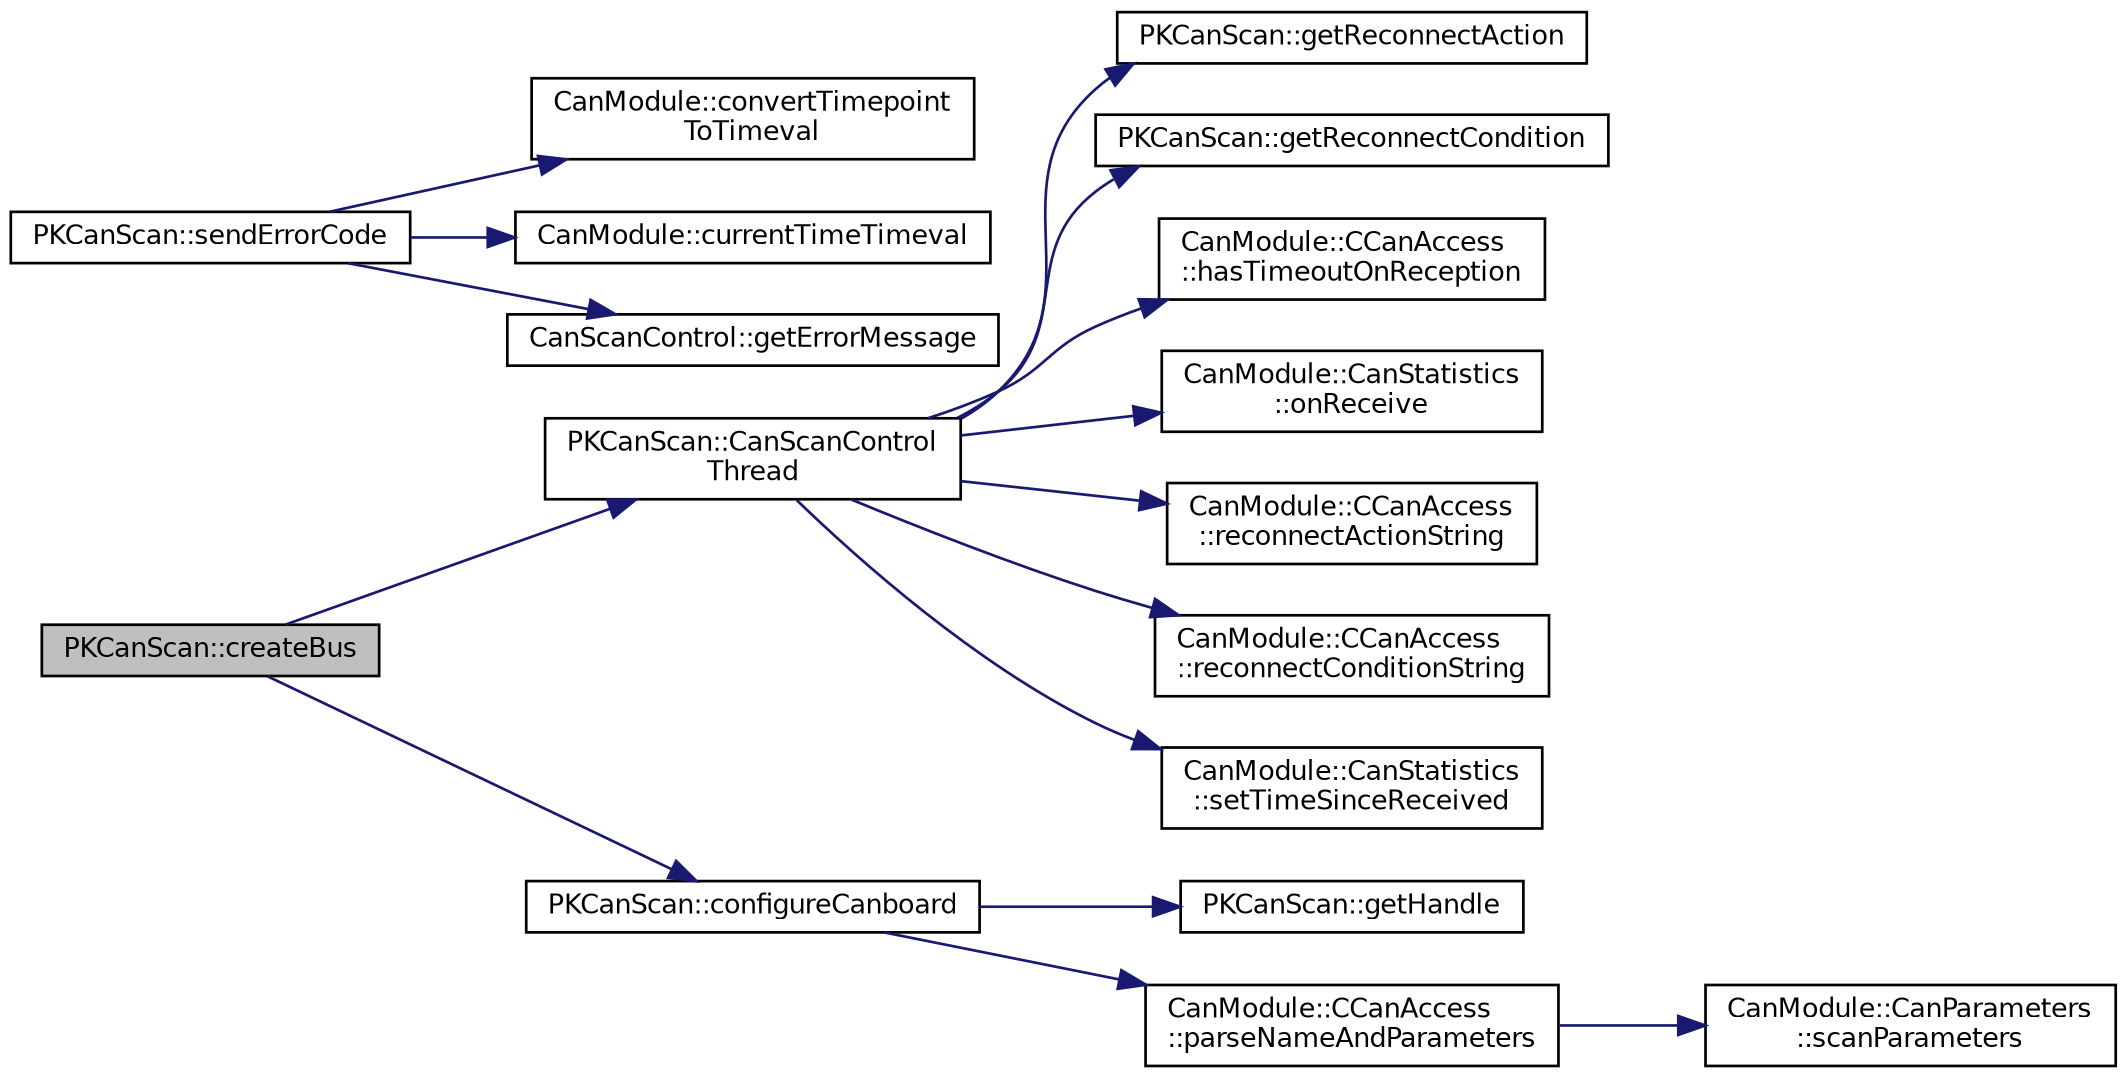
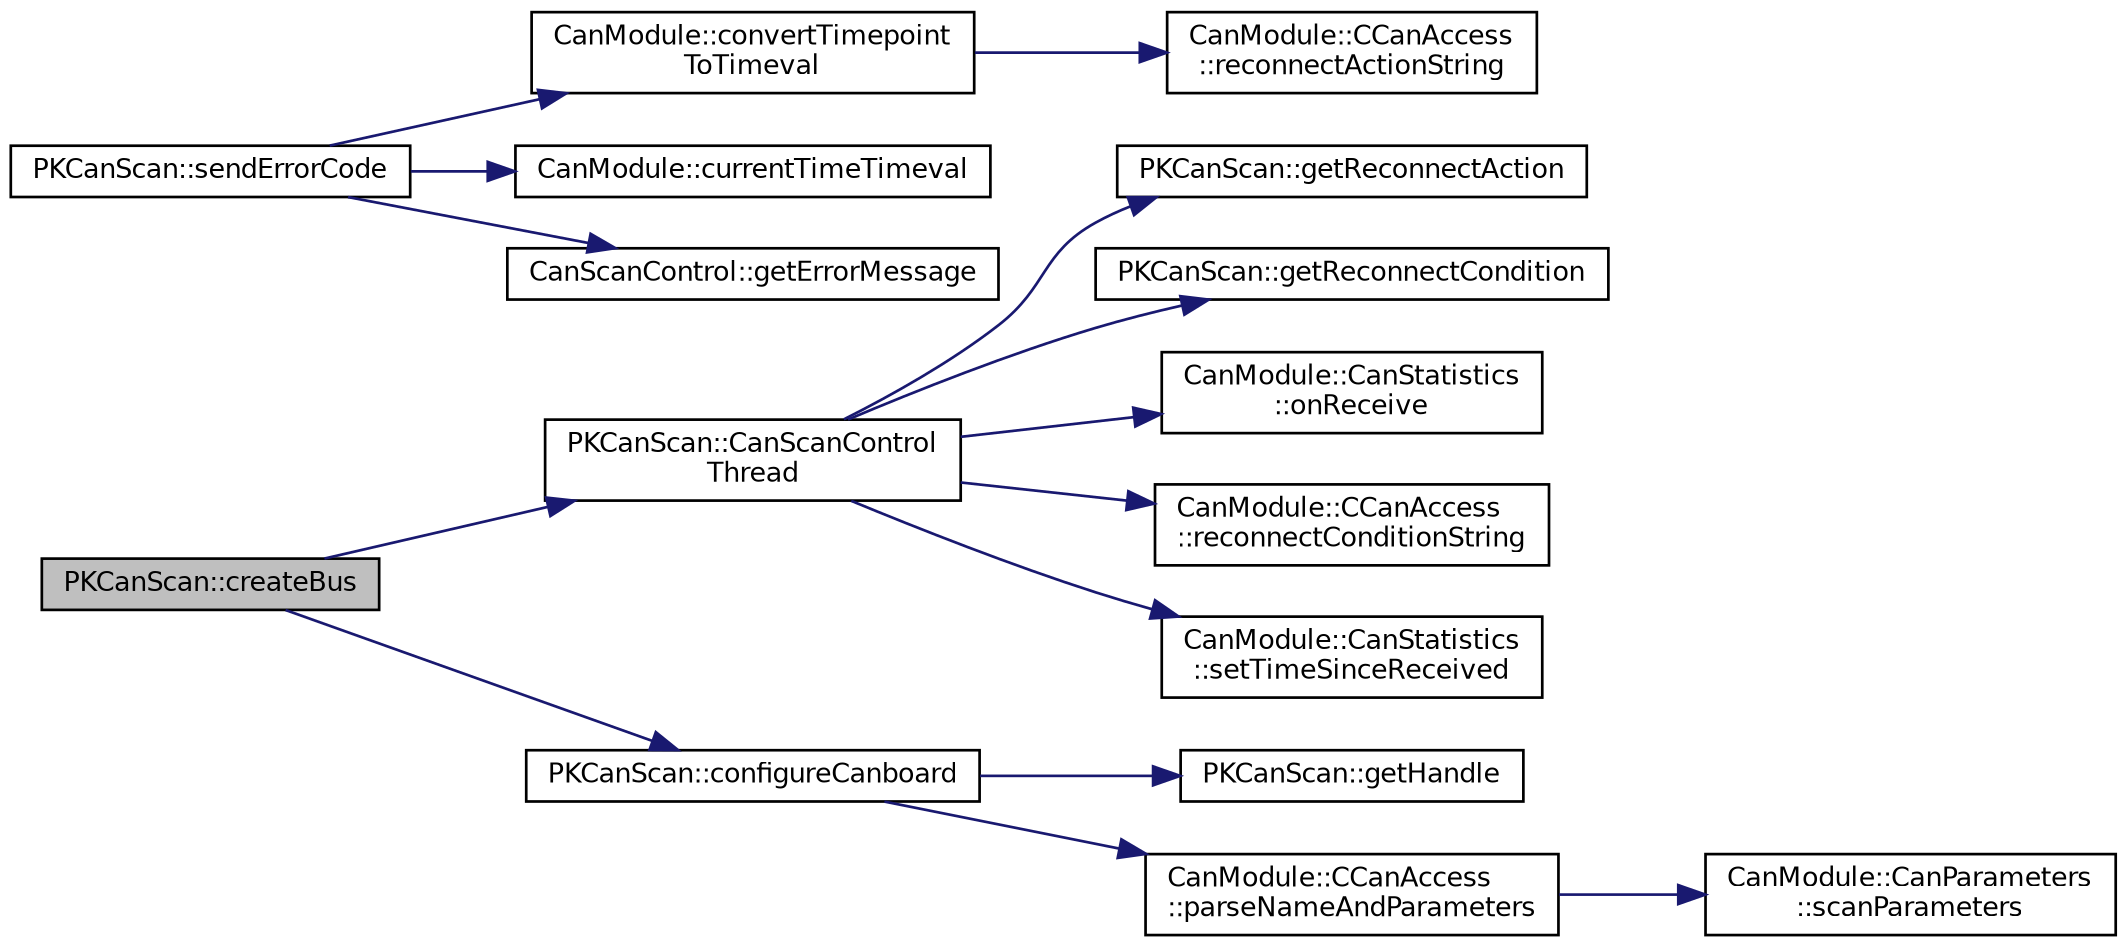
node "CanModule::CCanAccess ::hasTimeoutOnReception": removed
edge "PKCanScan::CanScanControl Thread" -> "CanModule::CCanAccess ::reconnectActionString": now "CanModule::convertTimepoint ToTimeval" -> "CanModule::CCanAccess ::reconnectActionString"
